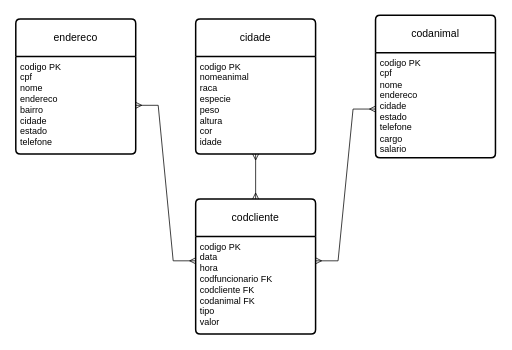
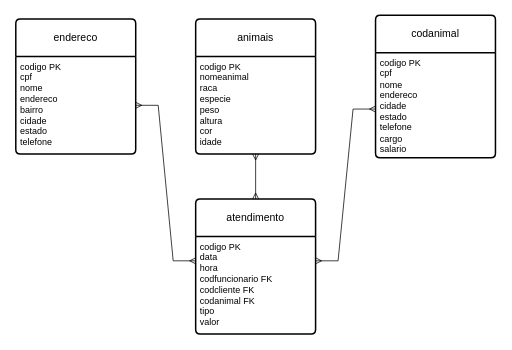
node "cidade": label "cidade" -> "animais"
node "codcliente": label "codcliente" -> "atendimento"
